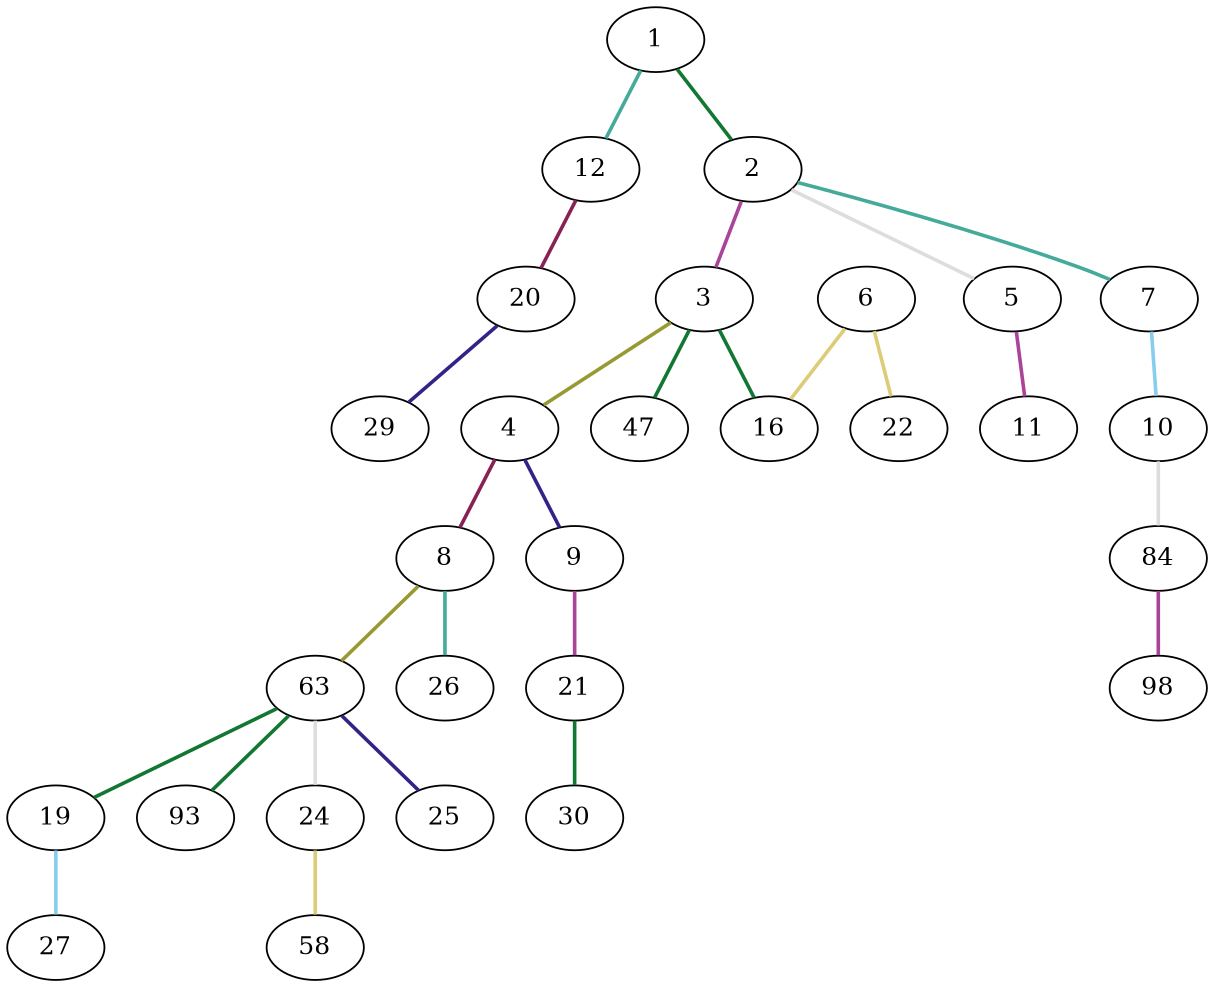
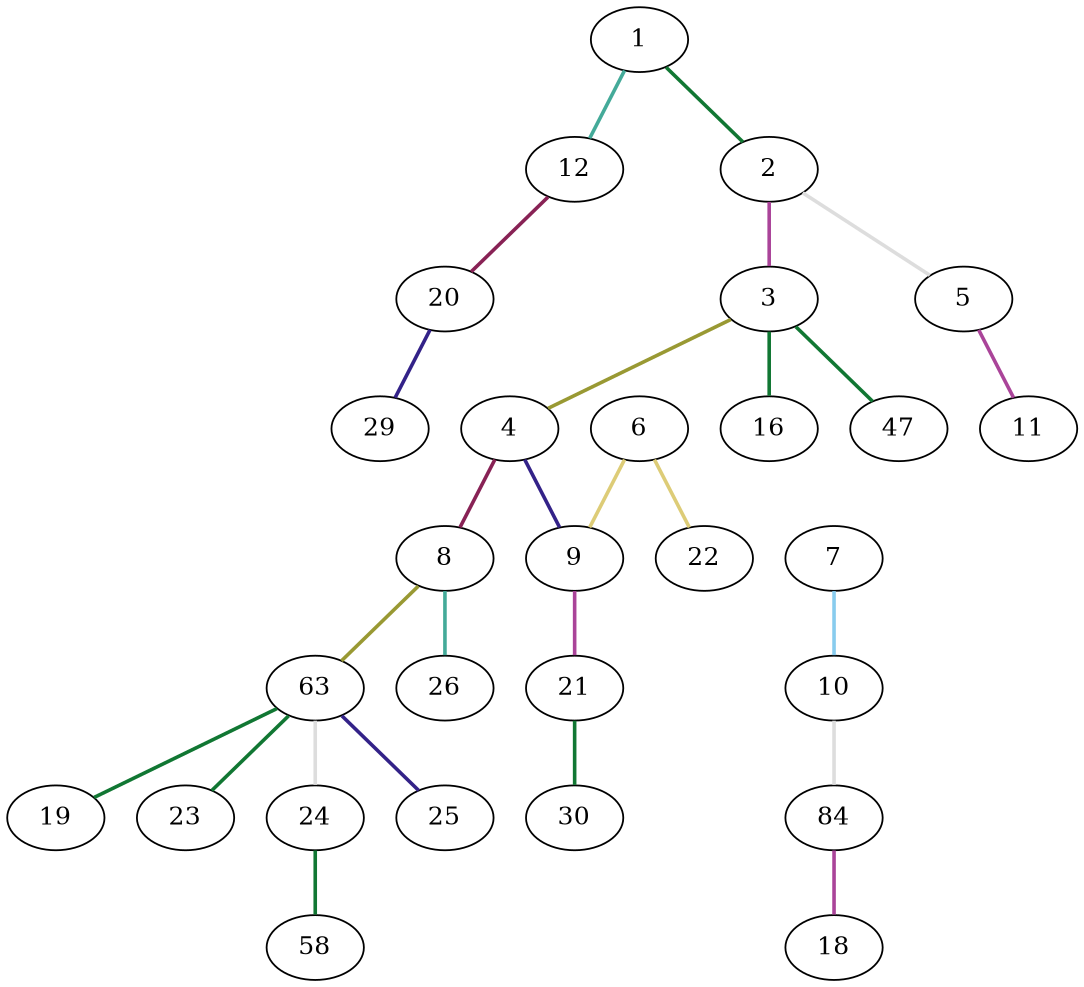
edge "2" -- "7": removed
edge "6" -- "16": now "6" -- "9"
node "98": label "98" -> "18"
node "93": label "93" -> "23"
edge "24" -- "58": color #ddcc77 -> #117733
node "27": removed
